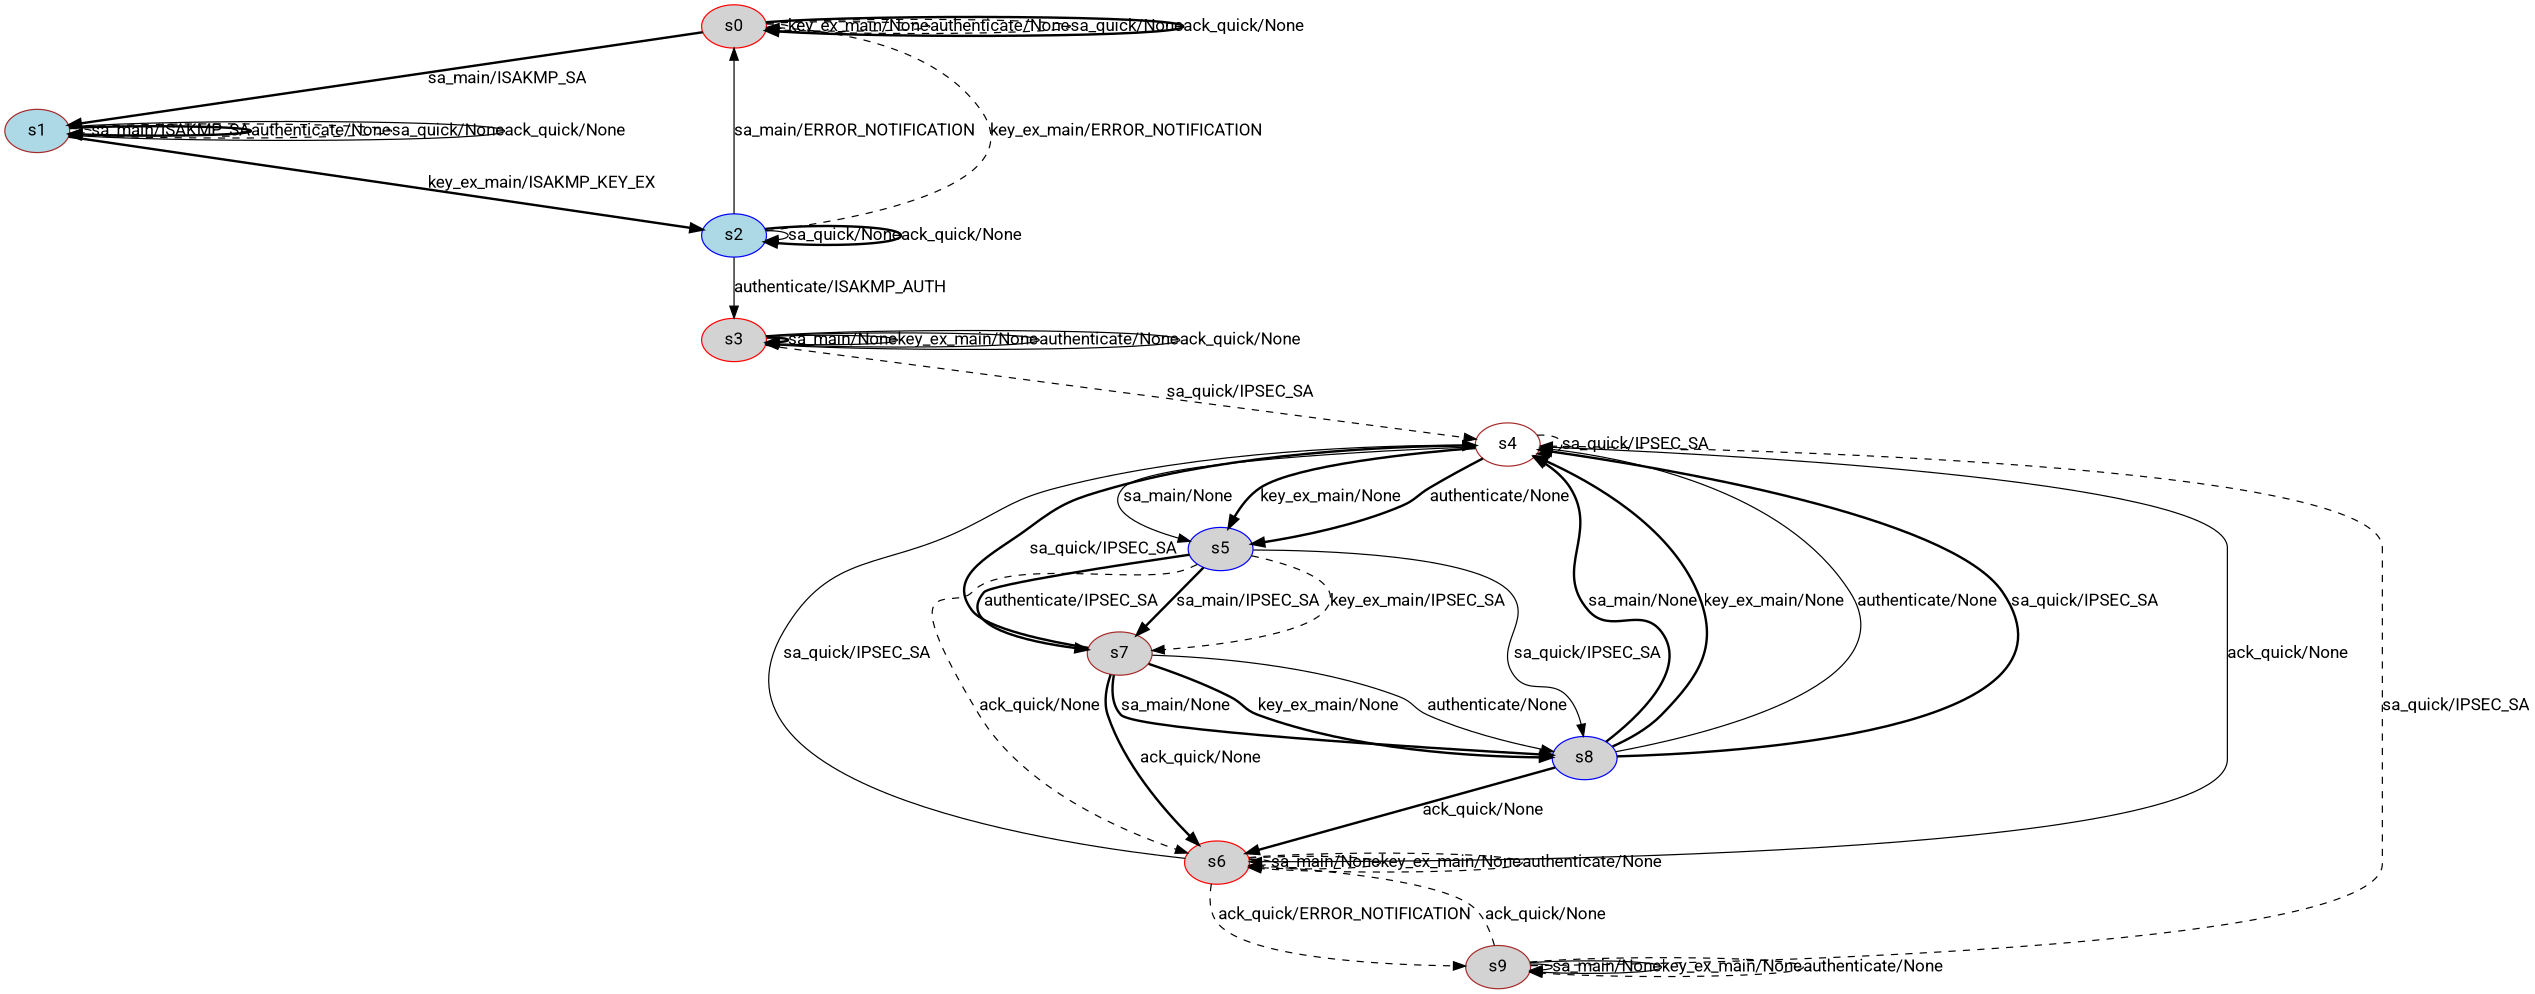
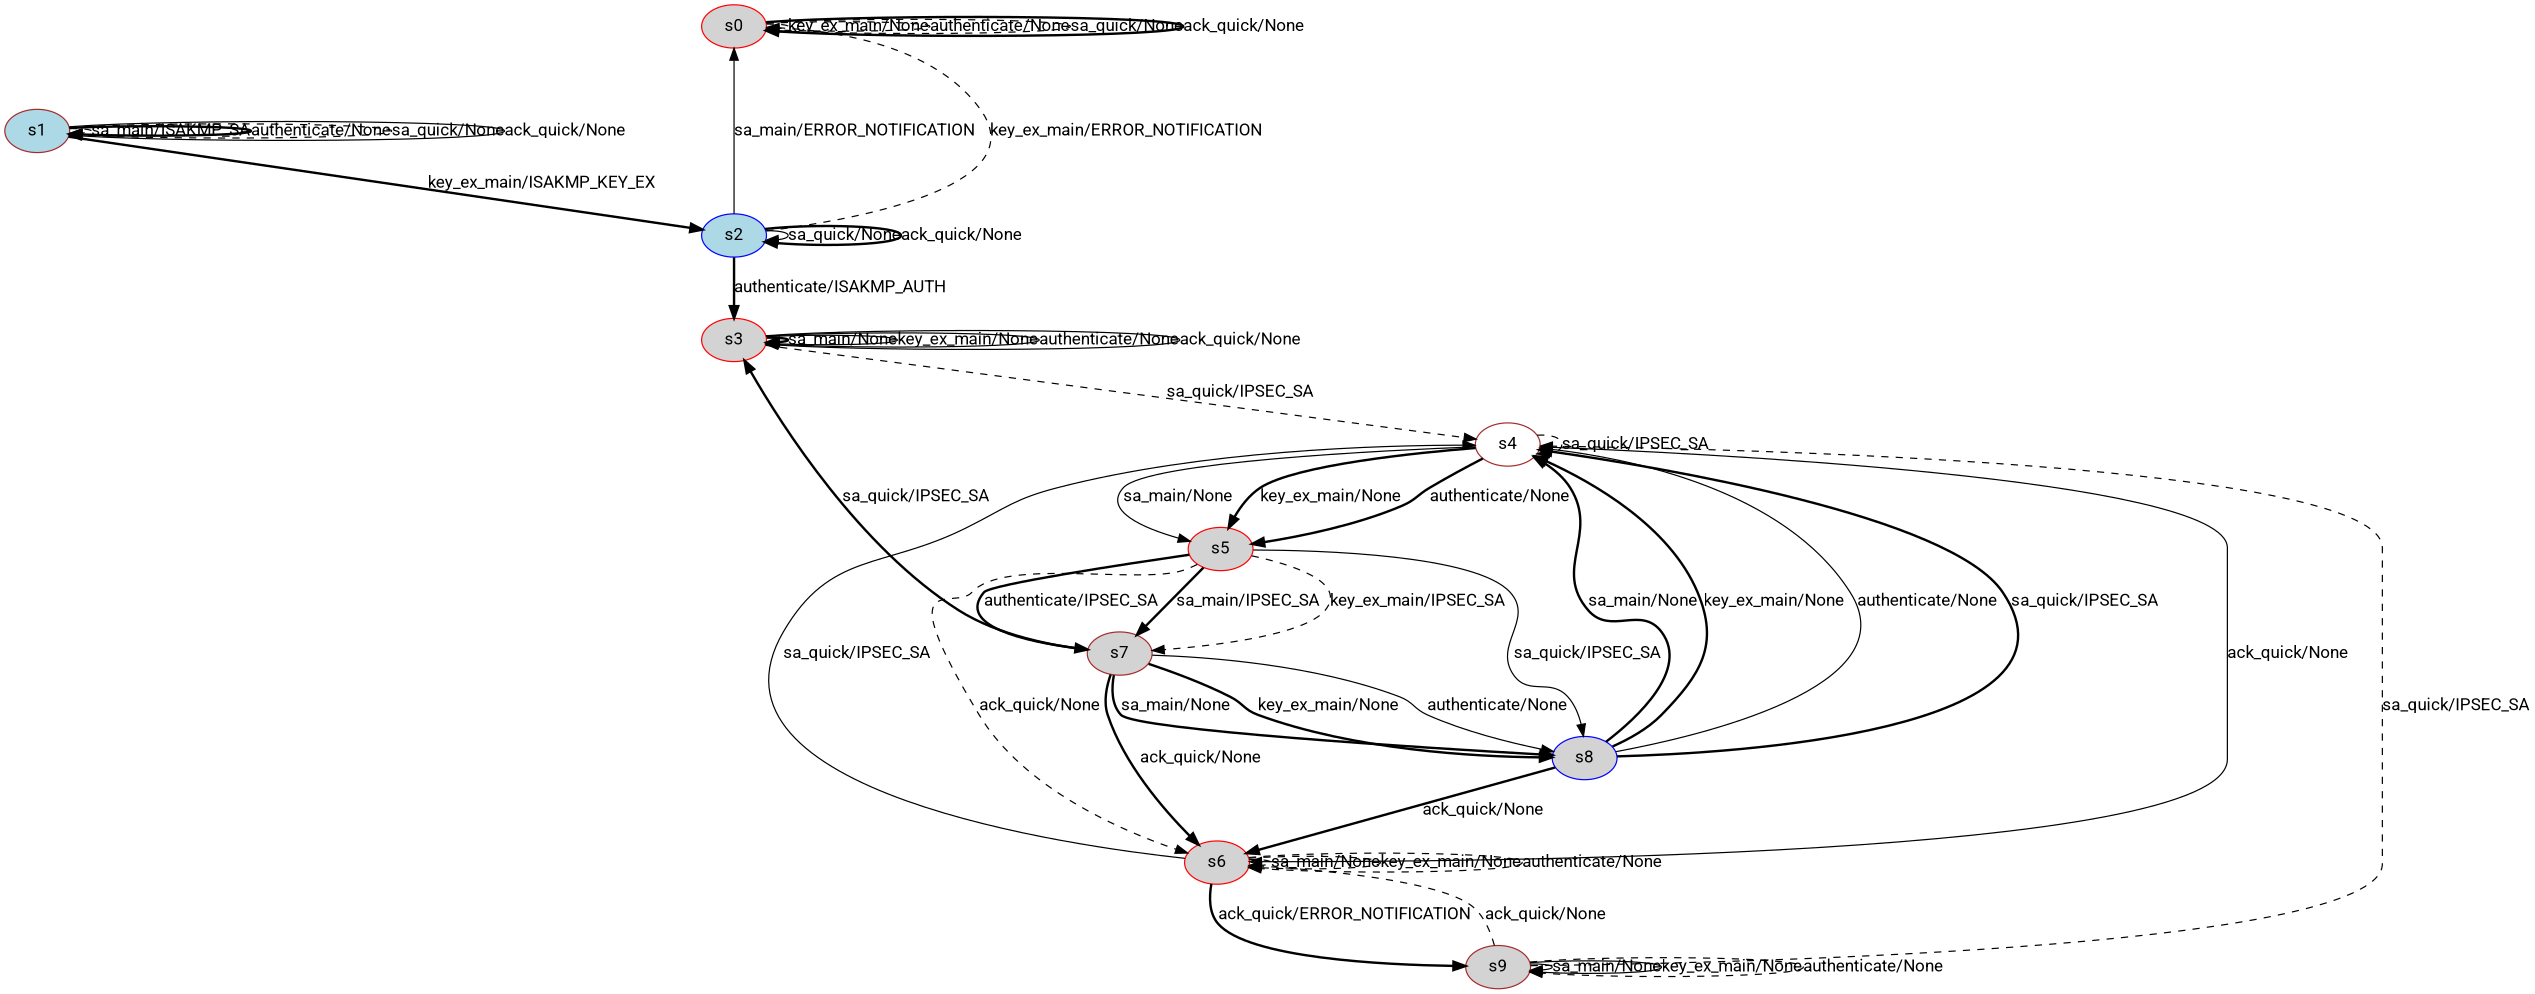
edge "s0" -> "s1": removed, label "sa_main/ISAKMP_SA"
edge "s2" -> "s3": style solid -> bold
edge "s7" -> "s4": now "s7" -> "s3"
node "s5": color blue -> red
edge "s6" -> "s9": style dashed -> bold
